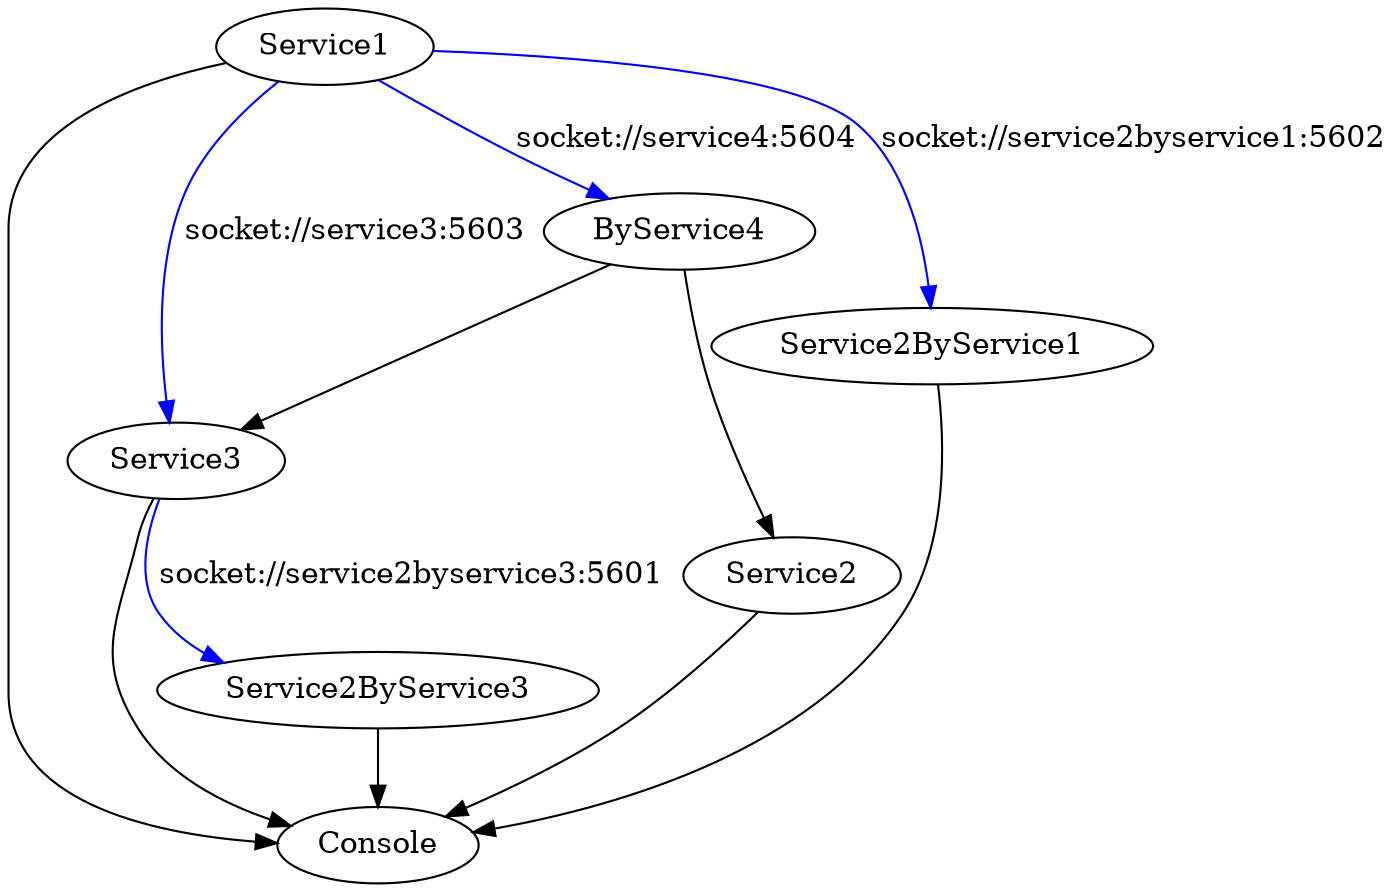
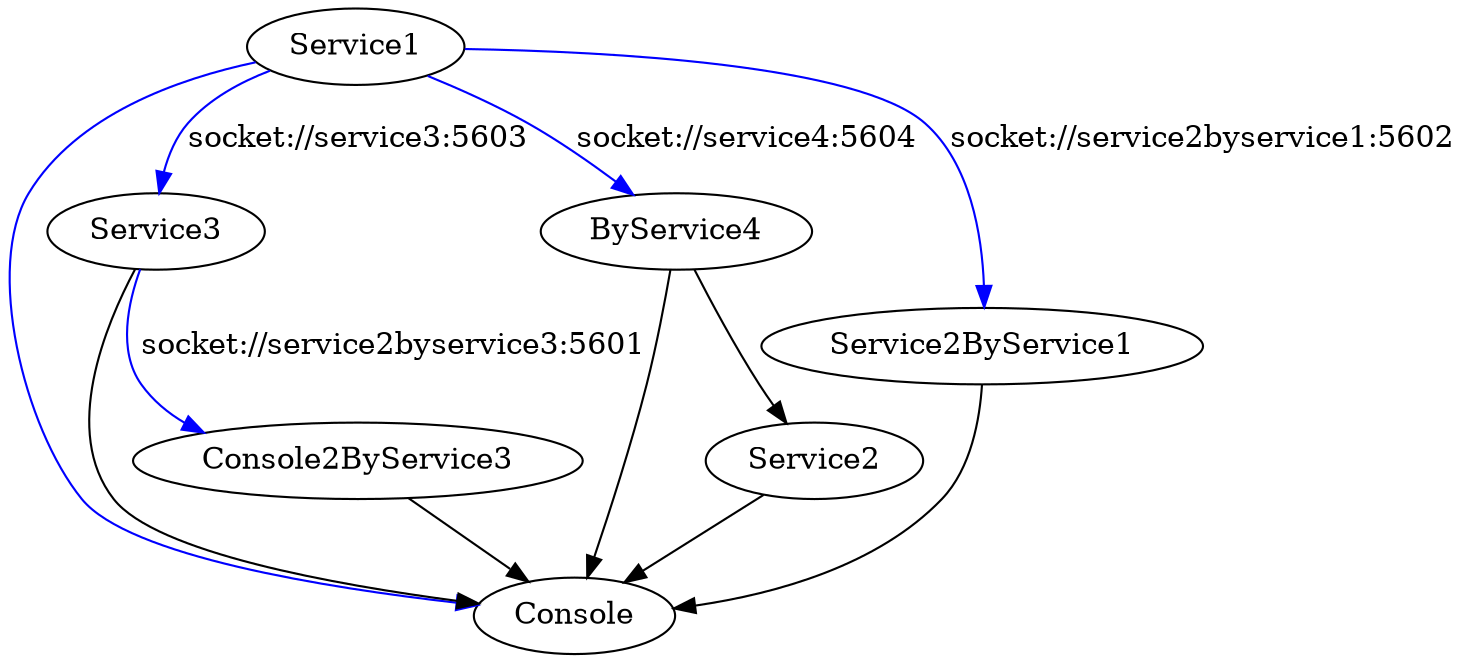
edge "ByService4" -> "Service3": now "ByService4" -> "Console"
edge "Service1" -> "Console": color black -> blue
node "Service2ByService3": label "Service2ByService3" -> "Console2ByService3"
